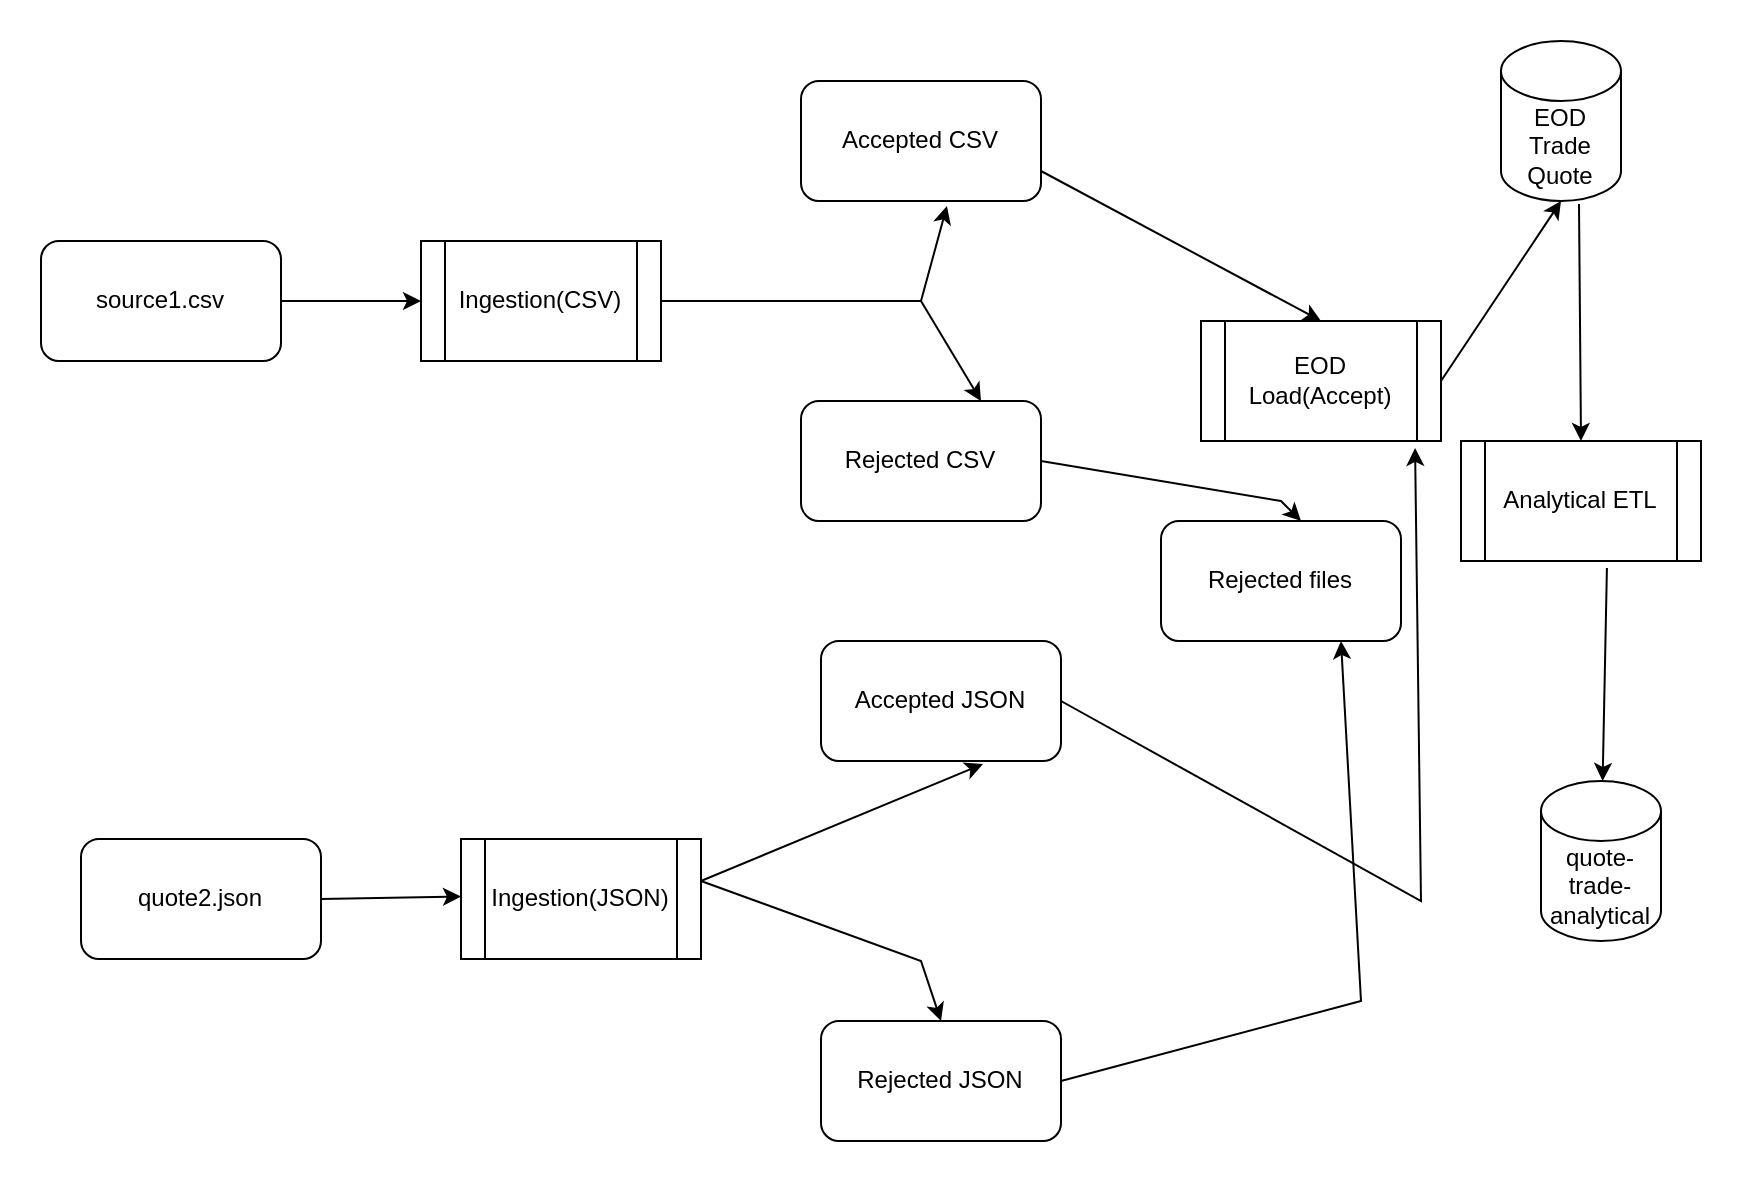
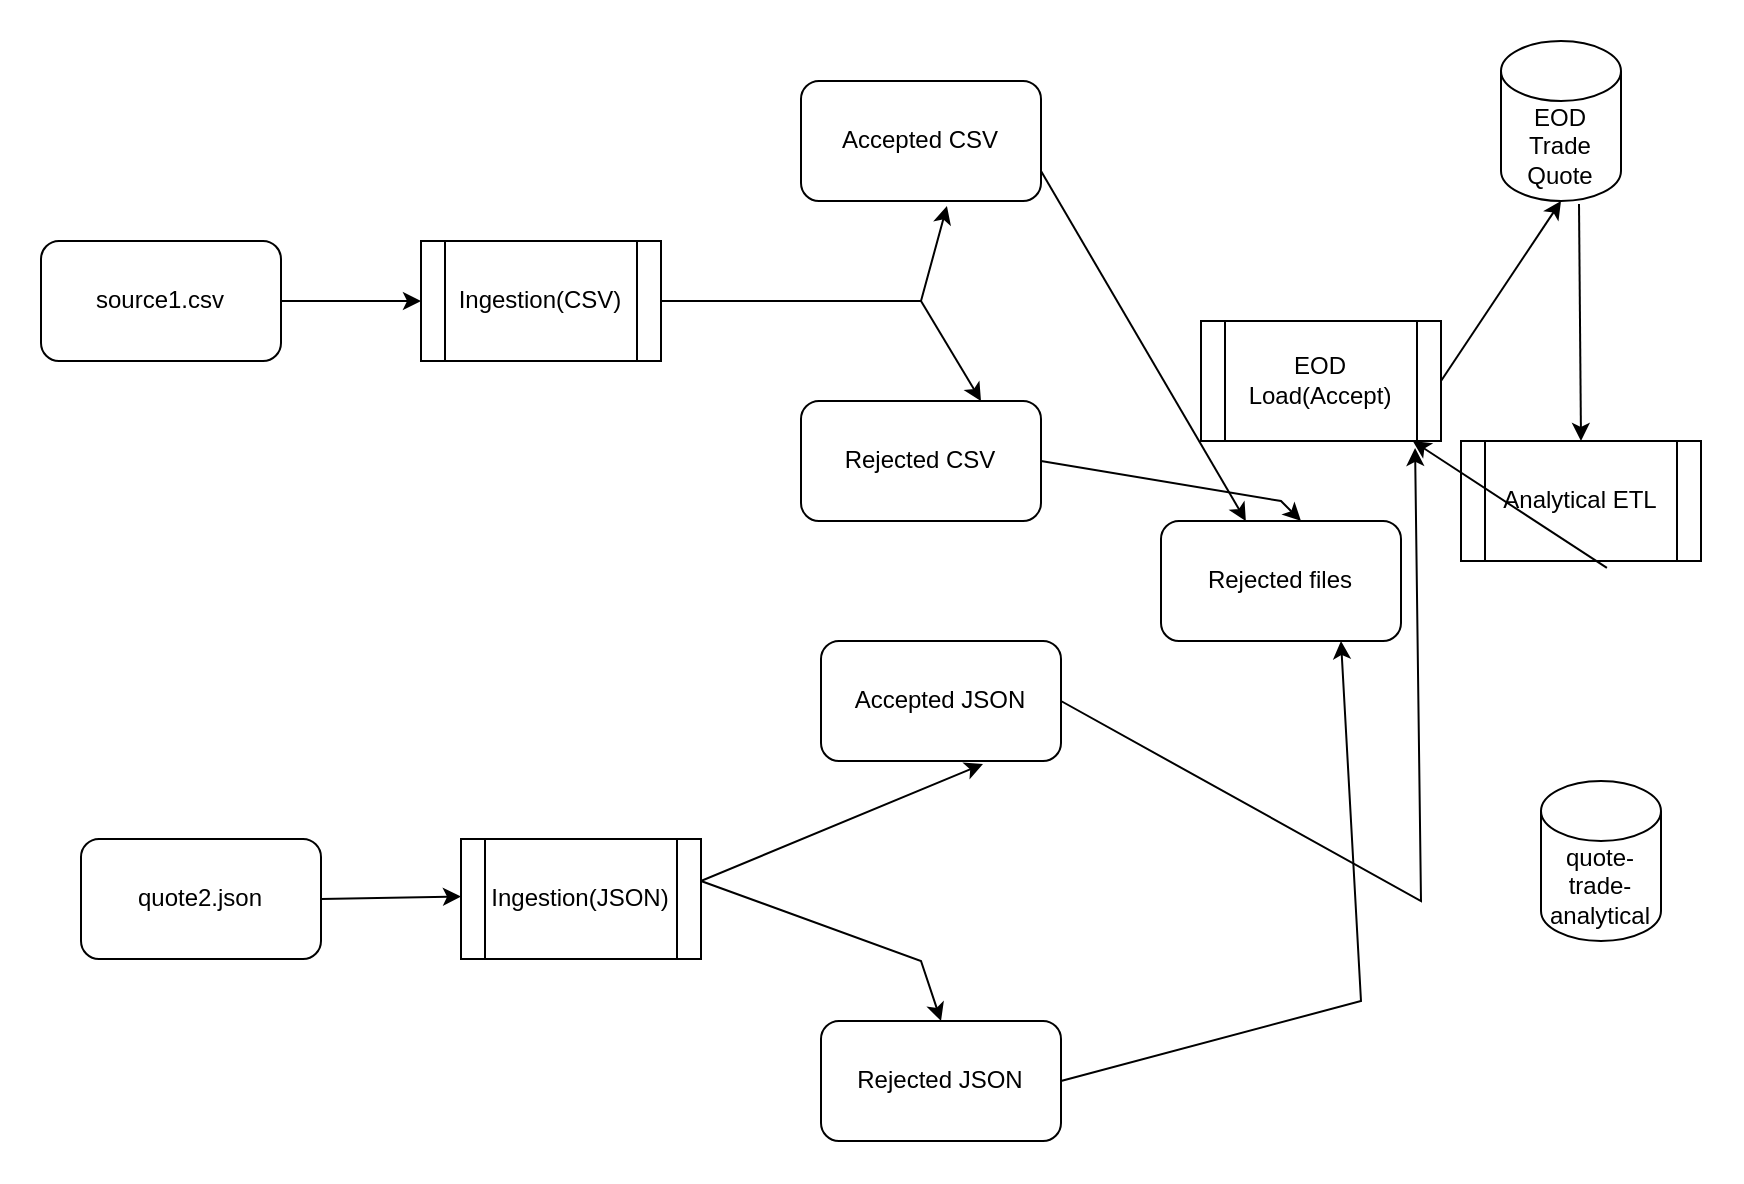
edge "Accepted CSV" -> "EOD Load(Accept)": now "Accepted CSV" -> "Rejected files"
edge "Analytical ETL" -> "quote-trade-analytical": now "Analytical ETL" -> "EOD Load(Accept)"
